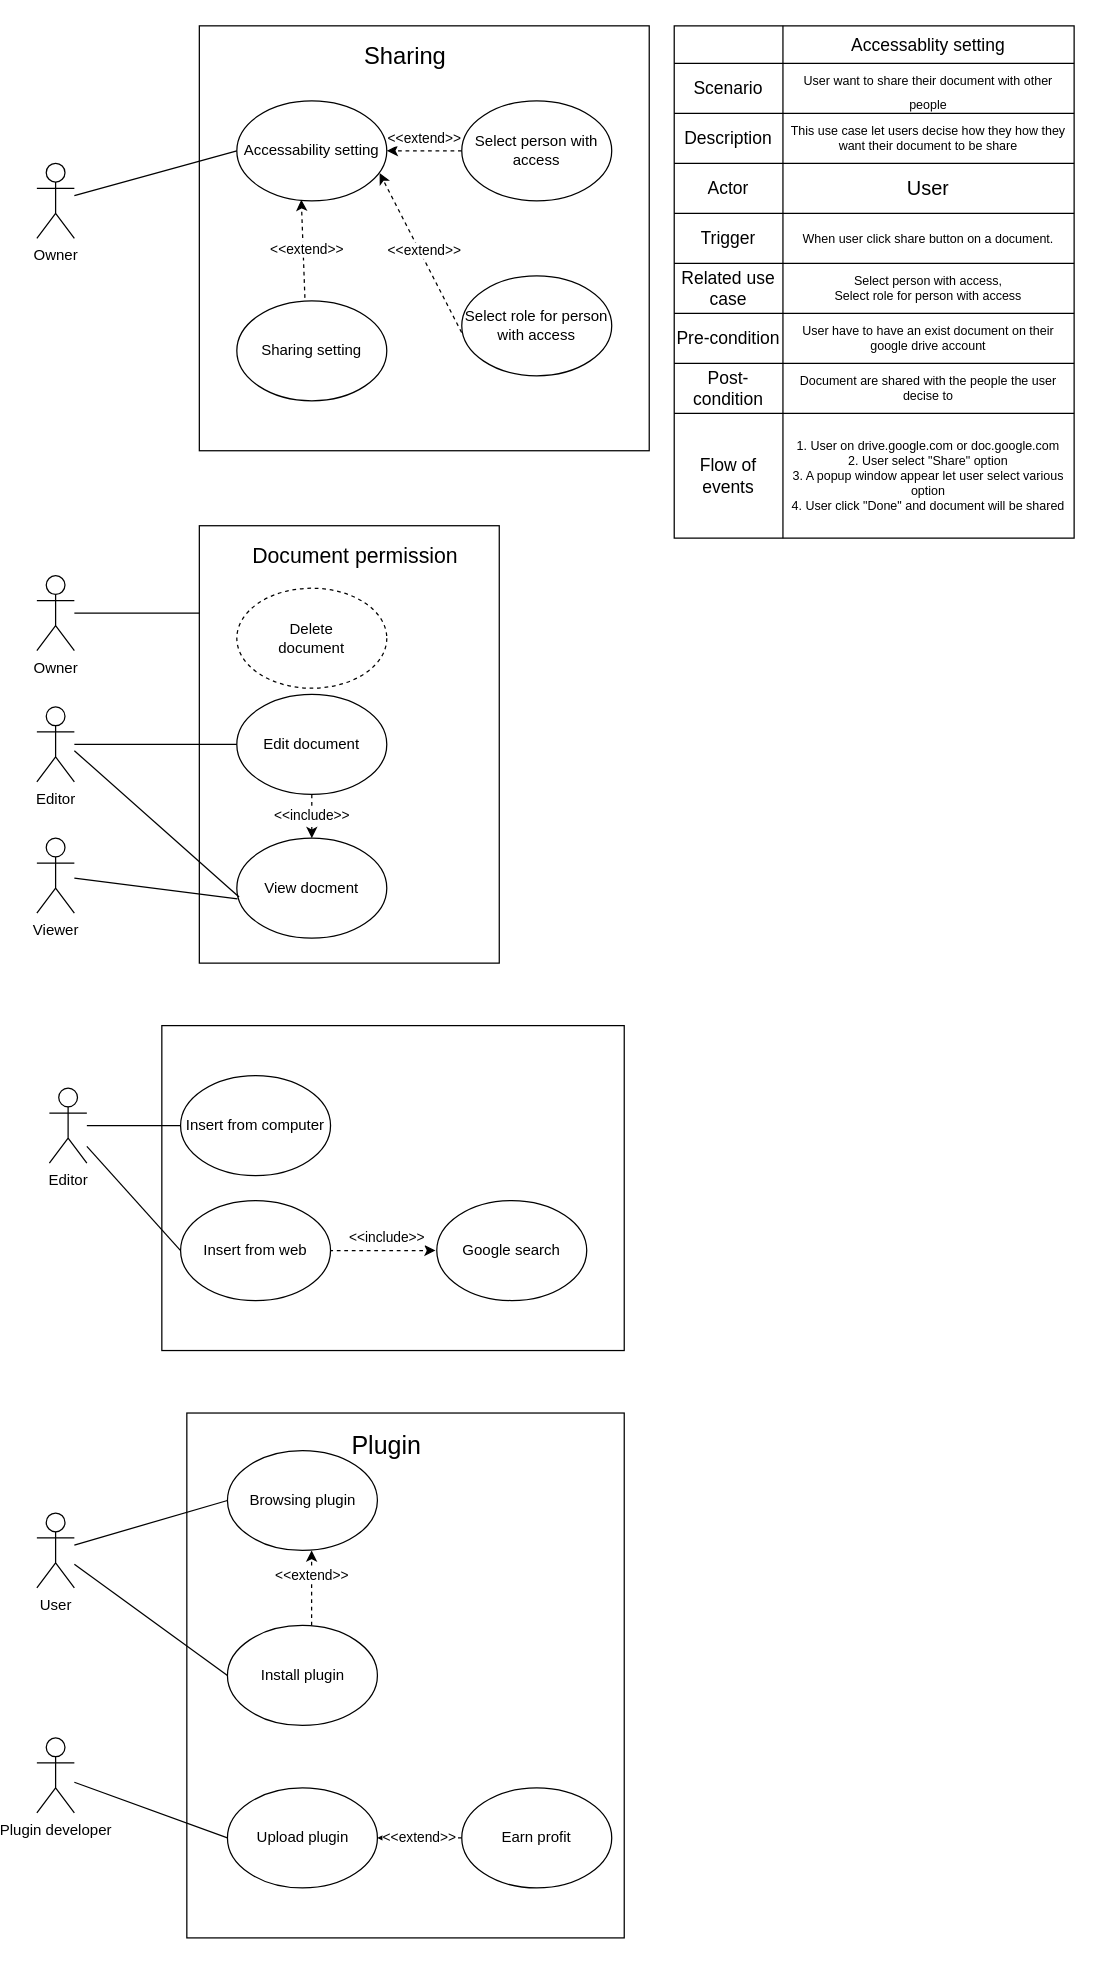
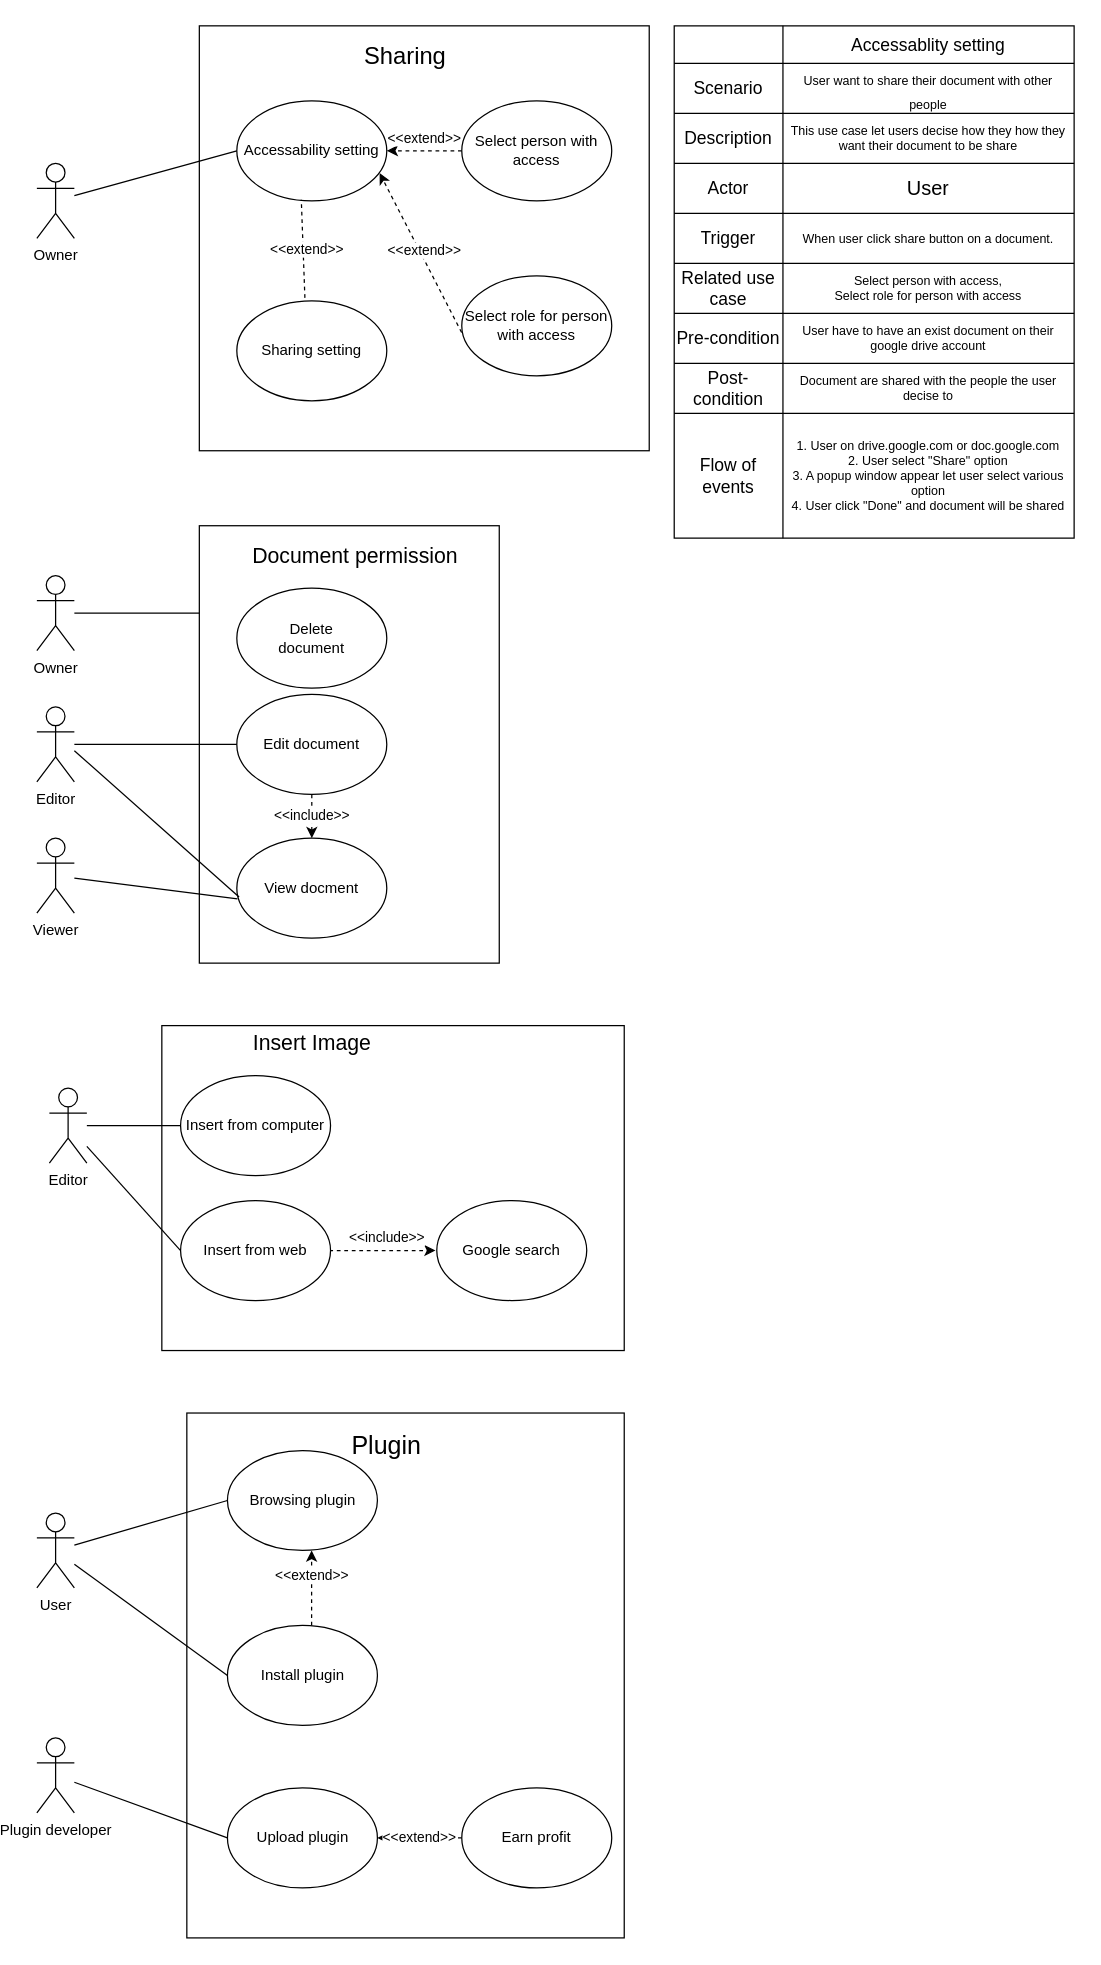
edge "Sharing setting" -> "Accessability setting": arrowhead classic -> none
node "Delete document": style dashed -> solid
node "Insert Image": added
